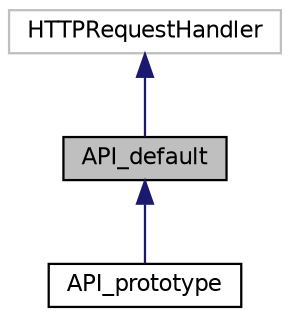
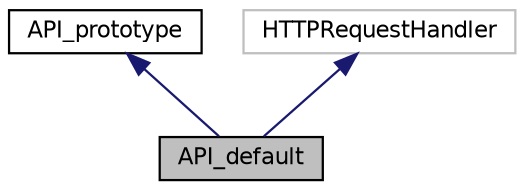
edge "API_prototype" -> "API_default": reversed
